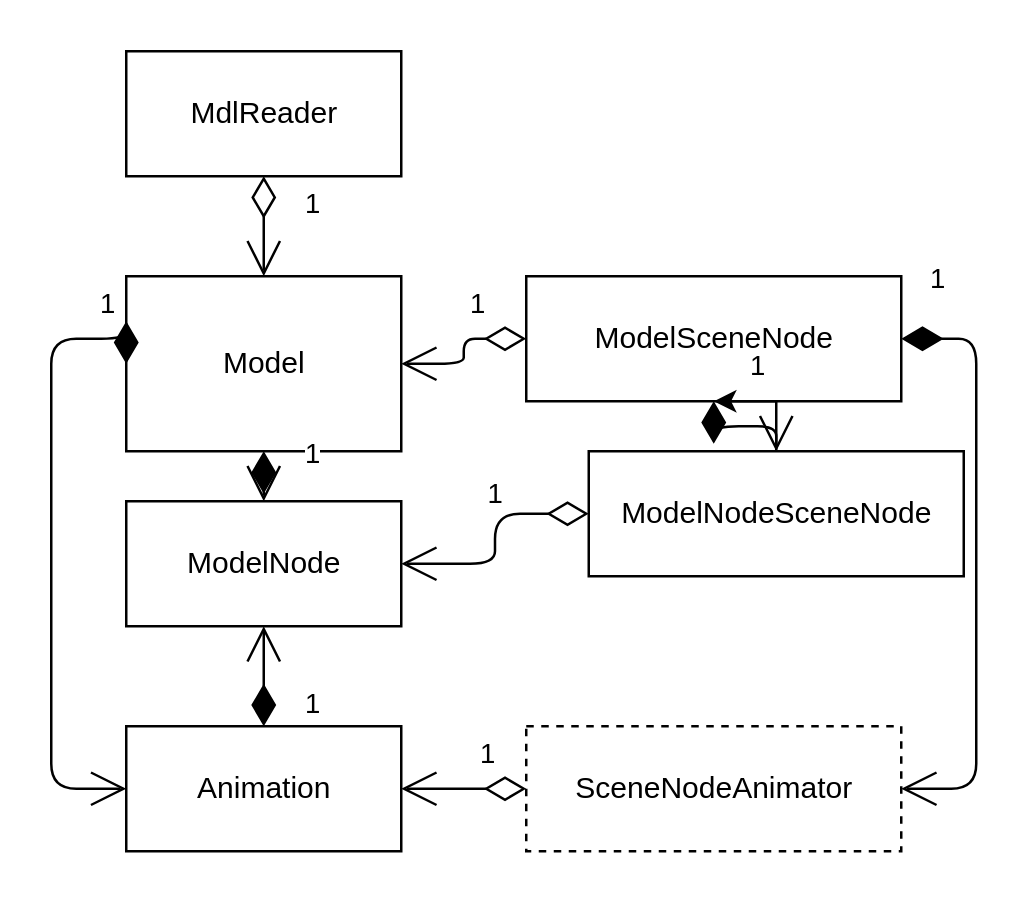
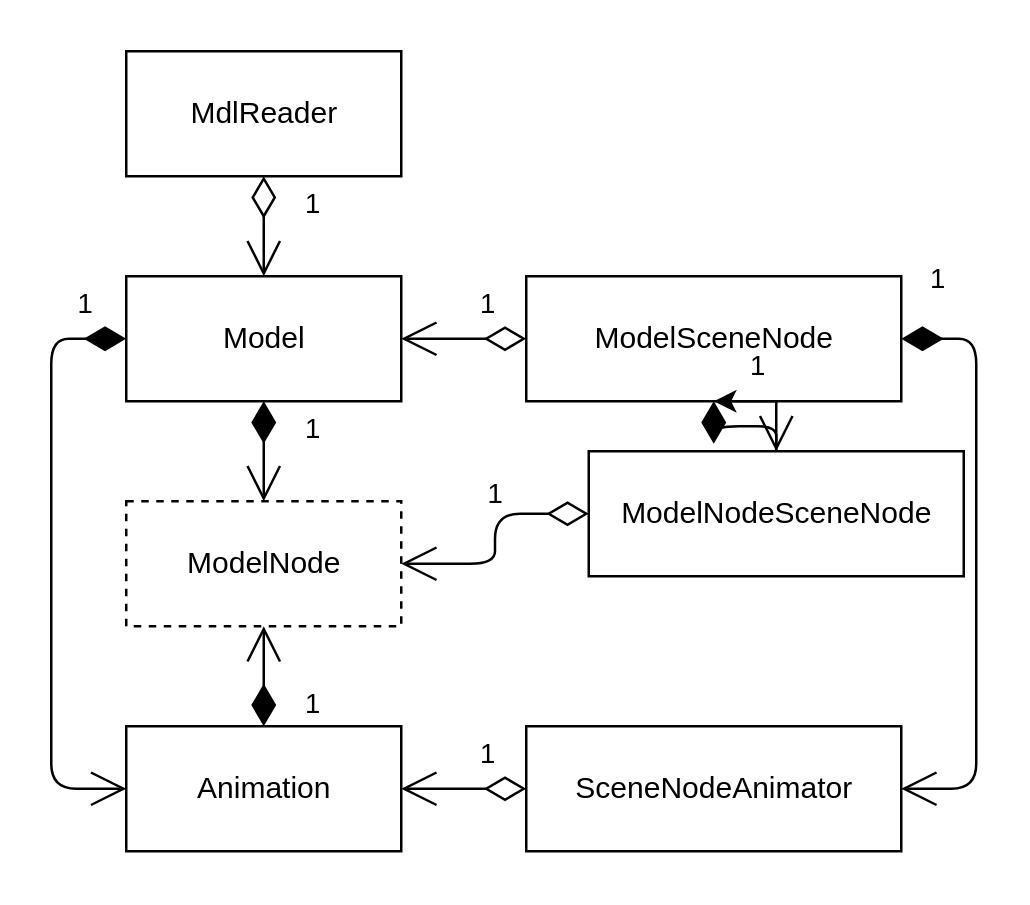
node "Model": size 275x175 -> 275x125
node "ModelNode": style solid -> dashed
node "SceneNodeAnimator": style dashed -> solid
